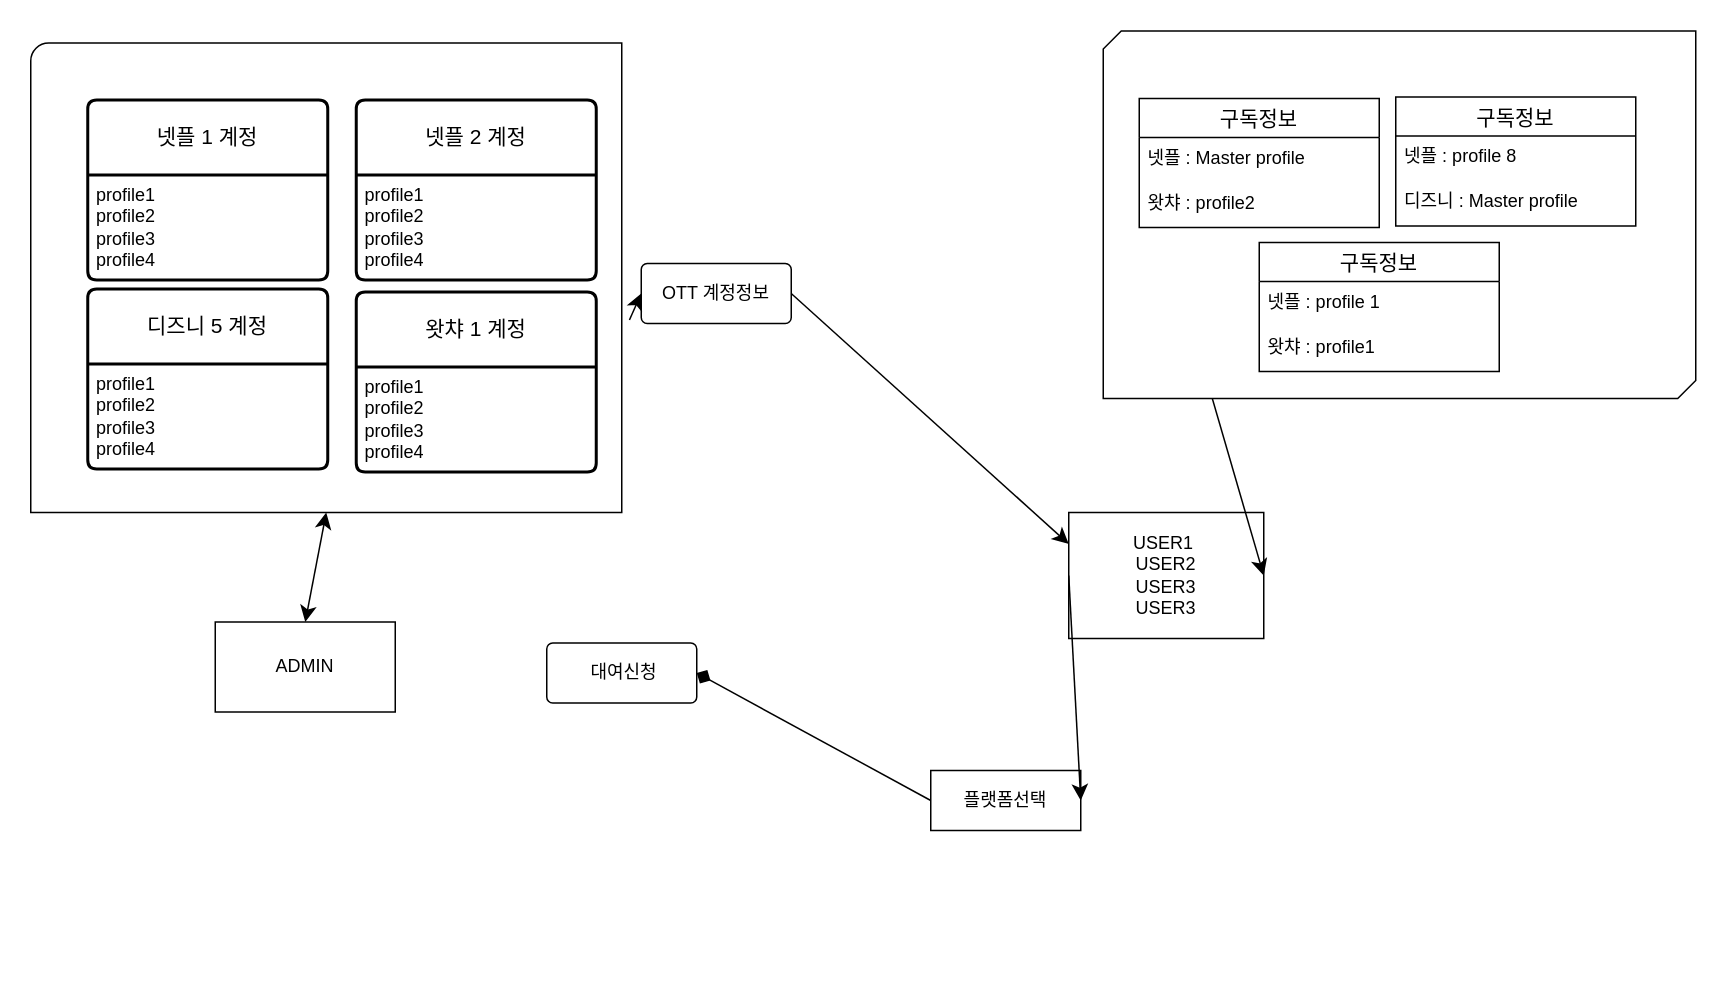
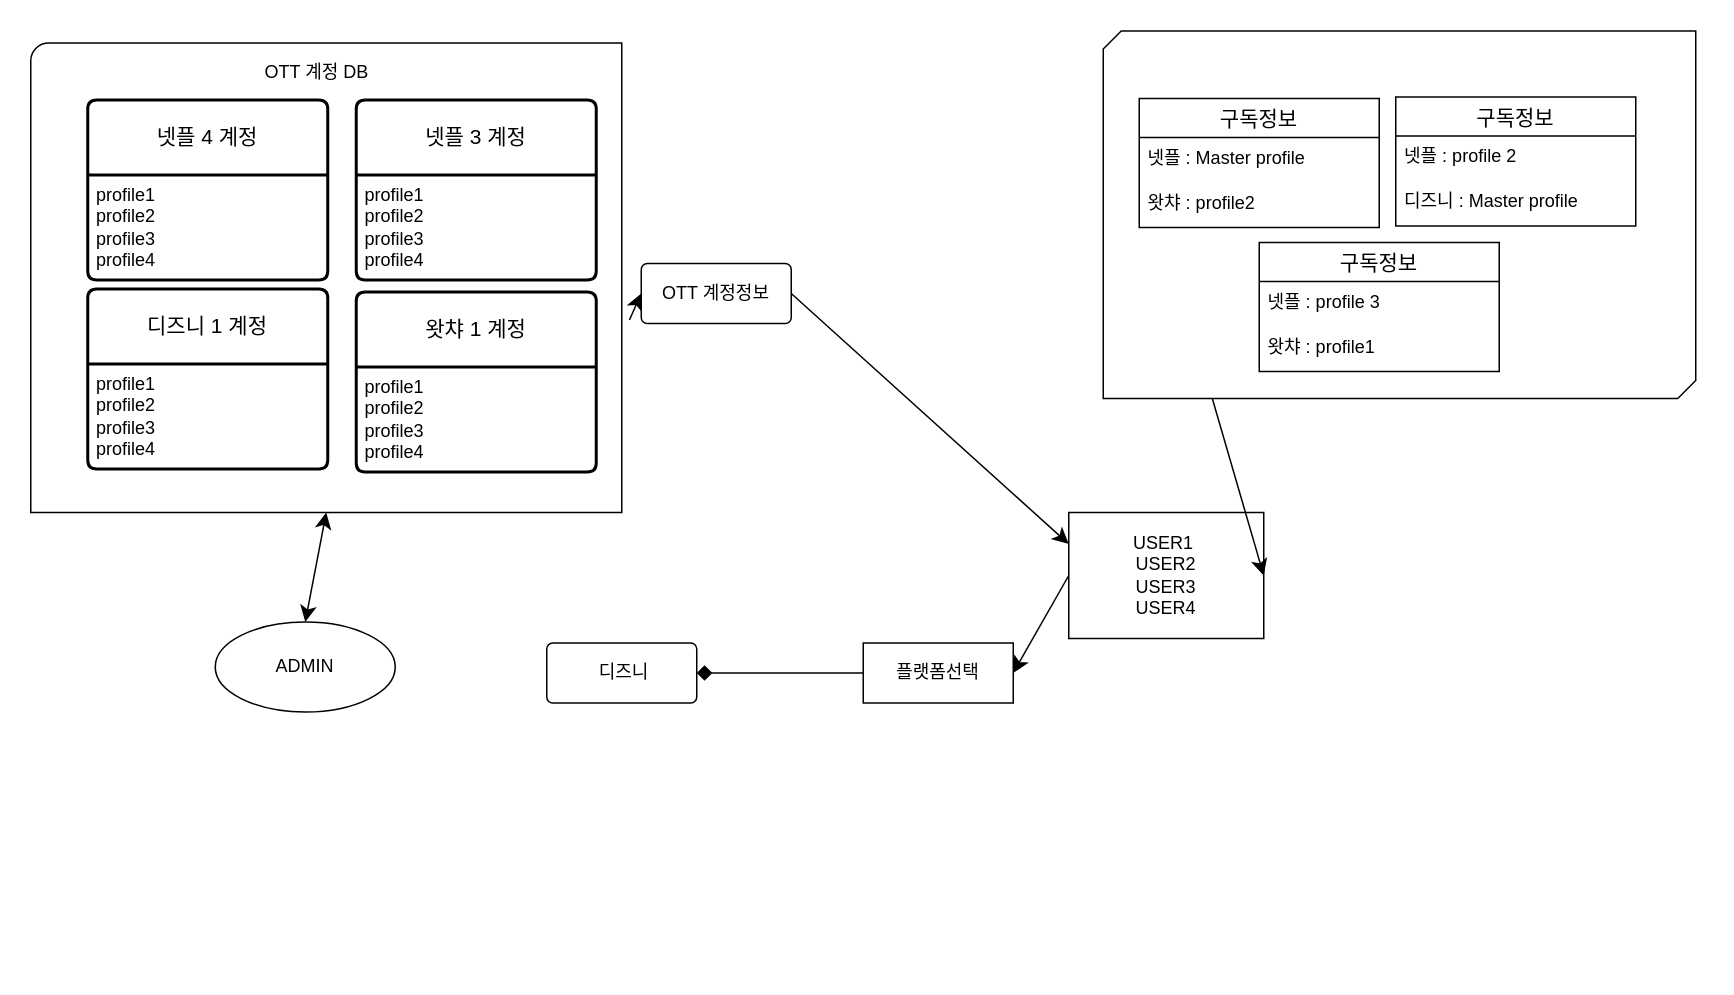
node "OTT 계정 DB": added
node "넷플 1 계정": label "넷플 1 계정" -> "넷플 4 계정"
node "넷플 2 계정": label "넷플 2 계정" -> "넷플 3 계정"
node "넷플 : profile 8": label "넷플 : profile 8" -> "넷플 : profile 2"
node "넷플 : profile 1": label "넷플 : profile 1" -> "넷플 : profile 3"
node "디즈니 5 계정": label "디즈니 5 계정" -> "디즈니 1 계정"
node "USER1 USER2 USER3 USER3": label "USER1 USER2 USER3 USER3" -> "USER1 USER2 USER3 USER4"
node "ADMIN": shape rectangle -> ellipse
node "대여신청": label "대여신청" -> "디즈니"
node "플랫폼선택": moved (1006, 800) -> (938, 673)
